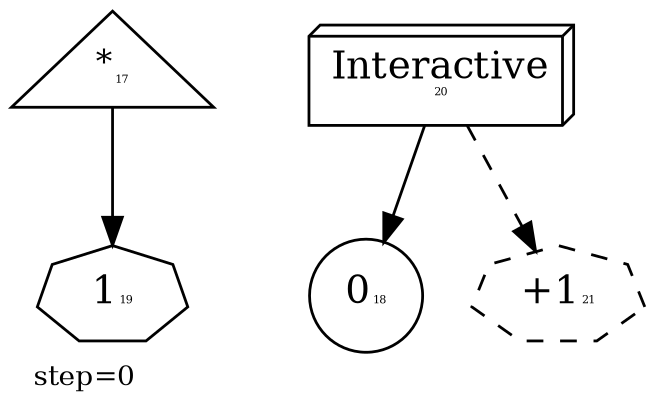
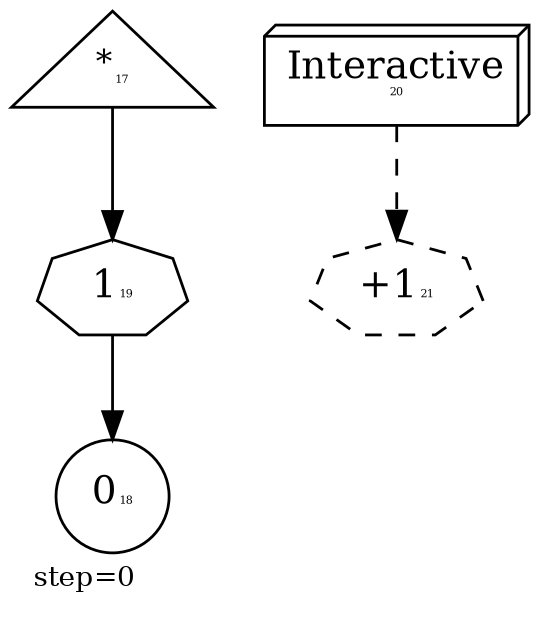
edge "Interactive" -> "0": now "1" -> "0"
